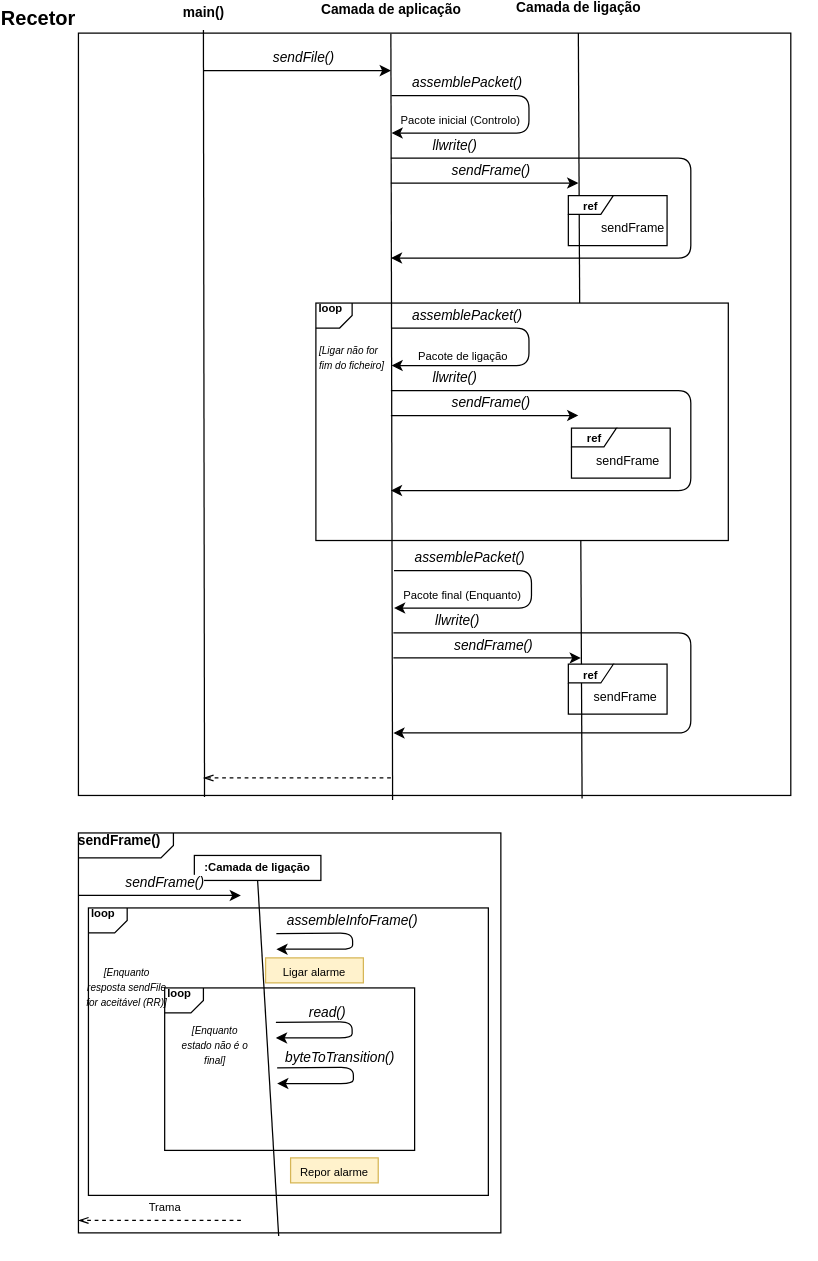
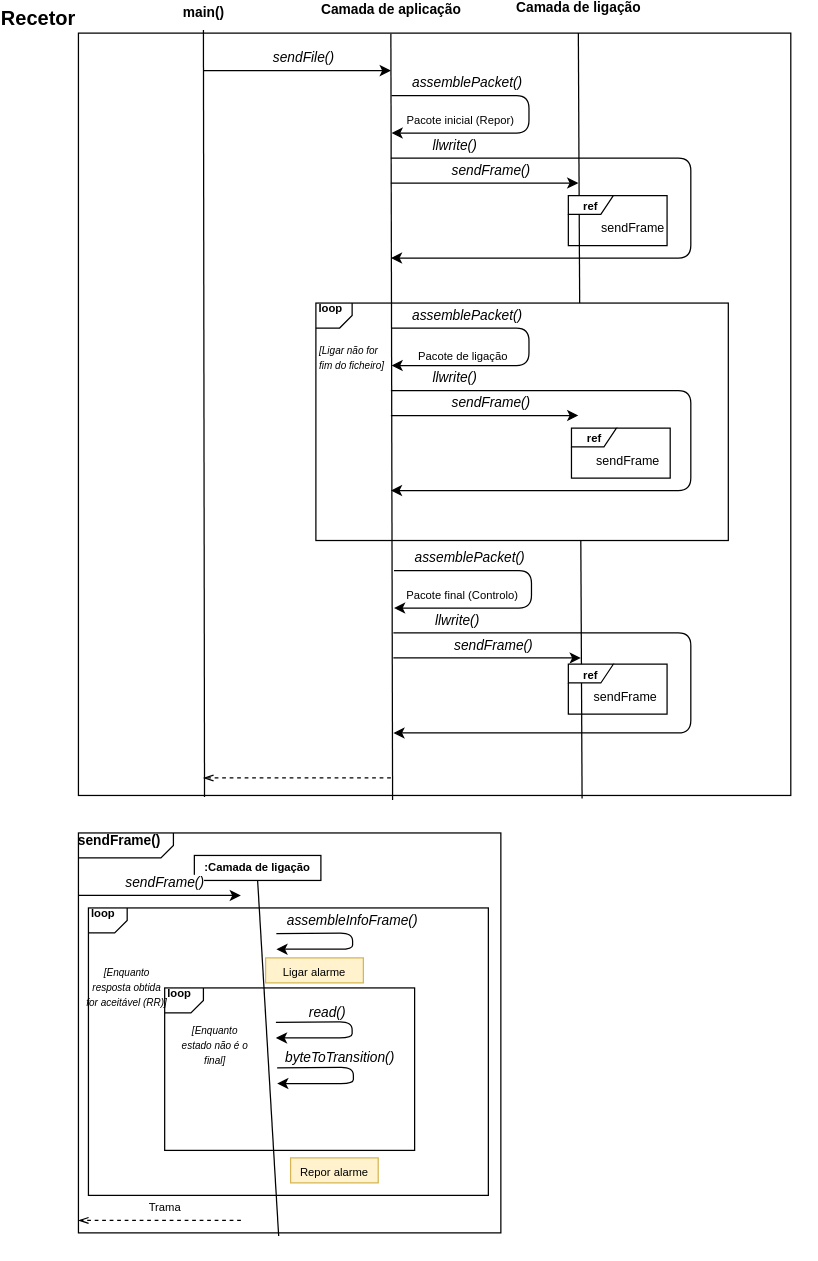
node "Pacote inicial (Controlo)": label "Pacote inicial (Controlo)" -> "Pacote inicial (Repor)"
node "Pacote final (Enquanto)": label "Pacote final (Enquanto)" -> "Pacote final (Controlo)"
node "[Enquanto resposta sendFile for aceitável (RR)]": label "[Enquanto resposta sendFile for aceitável (RR)]" -> "[Enquanto resposta obtida for aceitável (RR)]"
